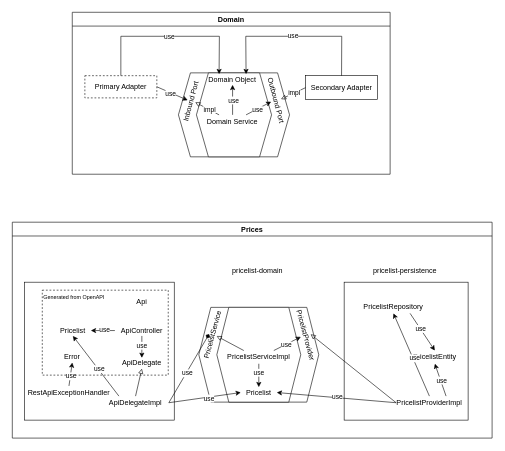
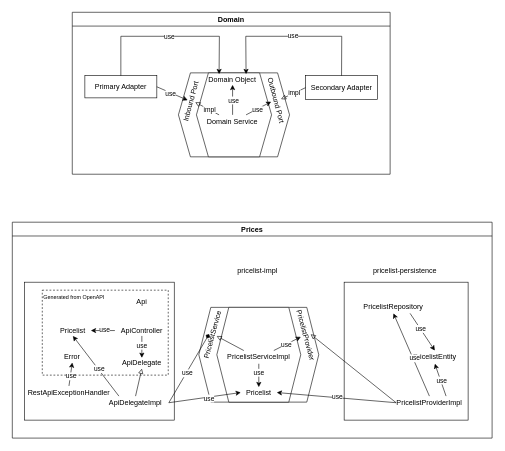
node "Primary Adapter": style dashed -> solid
node "pricelist-domain": label "pricelist-domain" -> "pricelist-impl"
